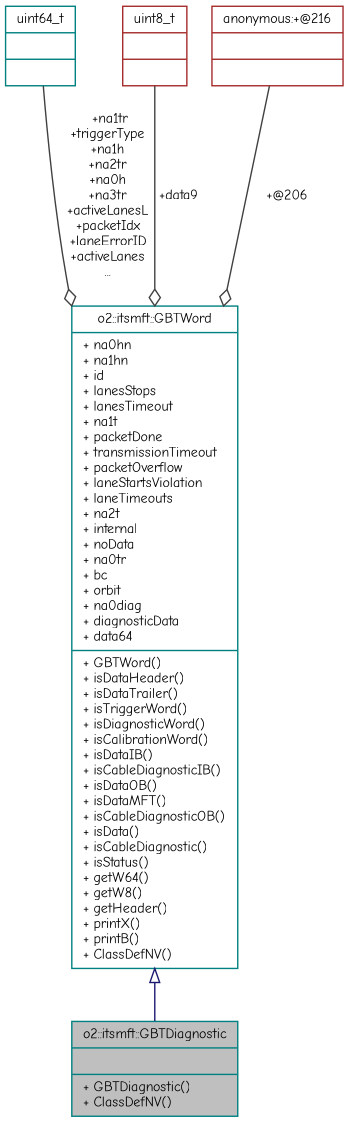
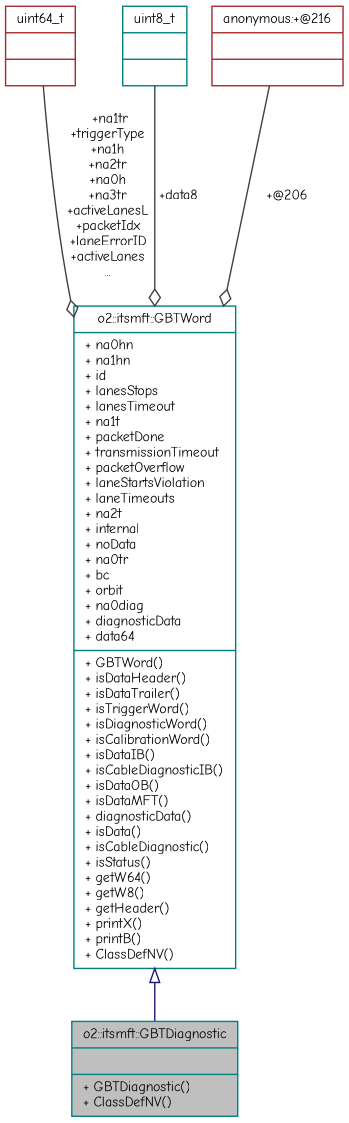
node "uint64_t": color teal -> brown
node "uint8_t": color brown -> teal
edge "uint8_t" -> "o2::itsmft::GBTWord": label " +data9" -> " +data8"
node "o2::itsmft::GBTWord": text "+ isCableDiagnosticOB()" -> "+ diagnosticData()"
